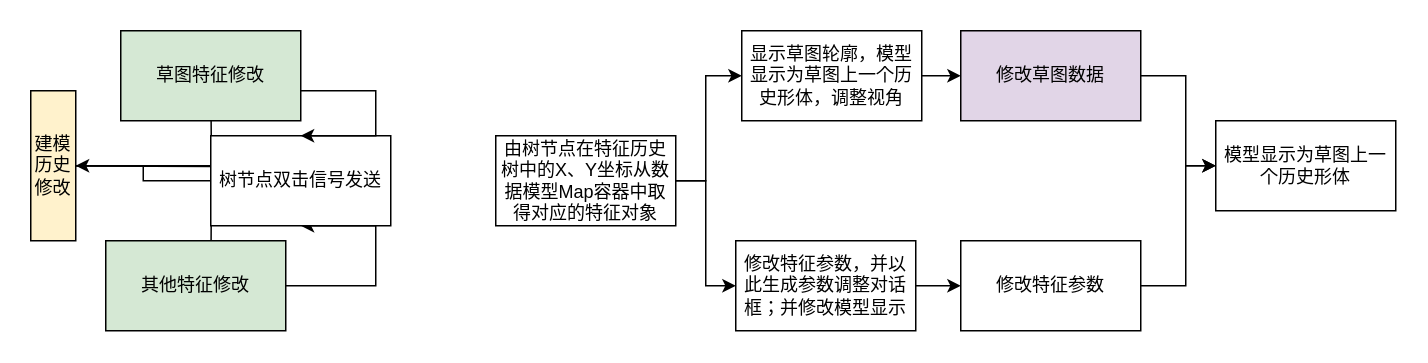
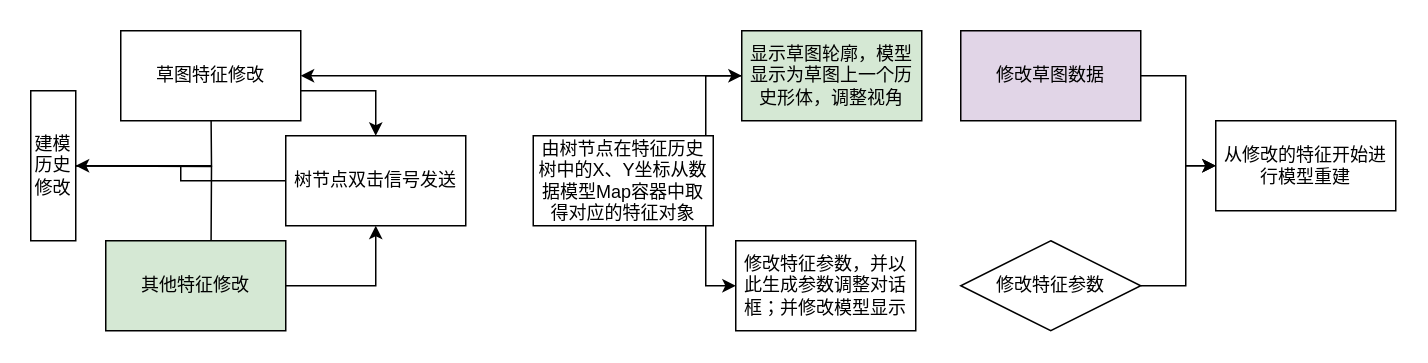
node "草图特征修改": fillcolor #d5e8d4 -> #ffffff
node "显示草图轮廓，模型显示为草图上一个历史形体，调整视角": fillcolor #ffffff -> #d5e8d4
edge "显示草图轮廓，模型显示为草图上一个历史形体，调整视角" -> "修改草图数据": now "显示草图轮廓，模型显示为草图上一个历史形体，调整视角" -> "草图特征修改"
node "建模历史修改": fillcolor #fff2cc -> #ffffff
node "模型显示为草图上一个历史形体": label "模型显示为草图上一个历史形体" -> "从修改的特征开始进行模型重建"
node "树节点双击信号发送": moved (301, 181) -> (376, 181)
node "由树节点在特征历史树中的X、Y坐标从数据模型Map容器中取得对应的特征对象": moved (586, 181) -> (623, 181)
edge "修改特征参数，并以此生成参数调整对话框；并修改模型显示" -> "修改特征参数": removed
node "修改特征参数": shape rectangle -> diamond
